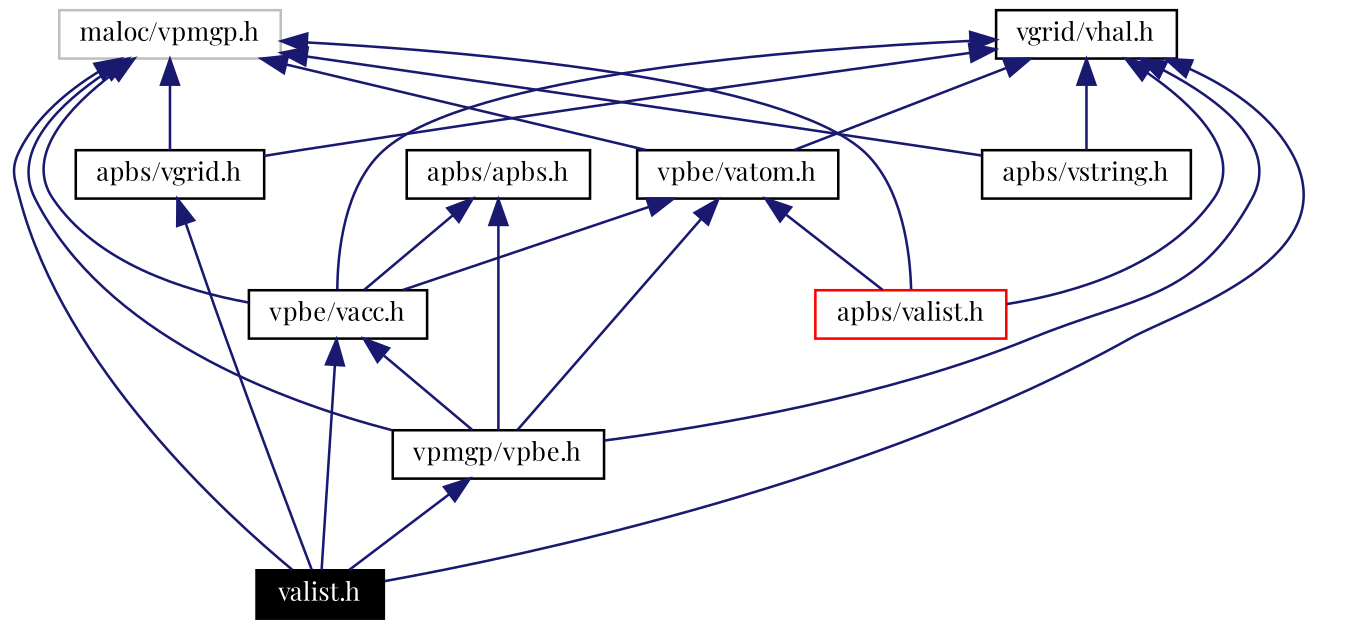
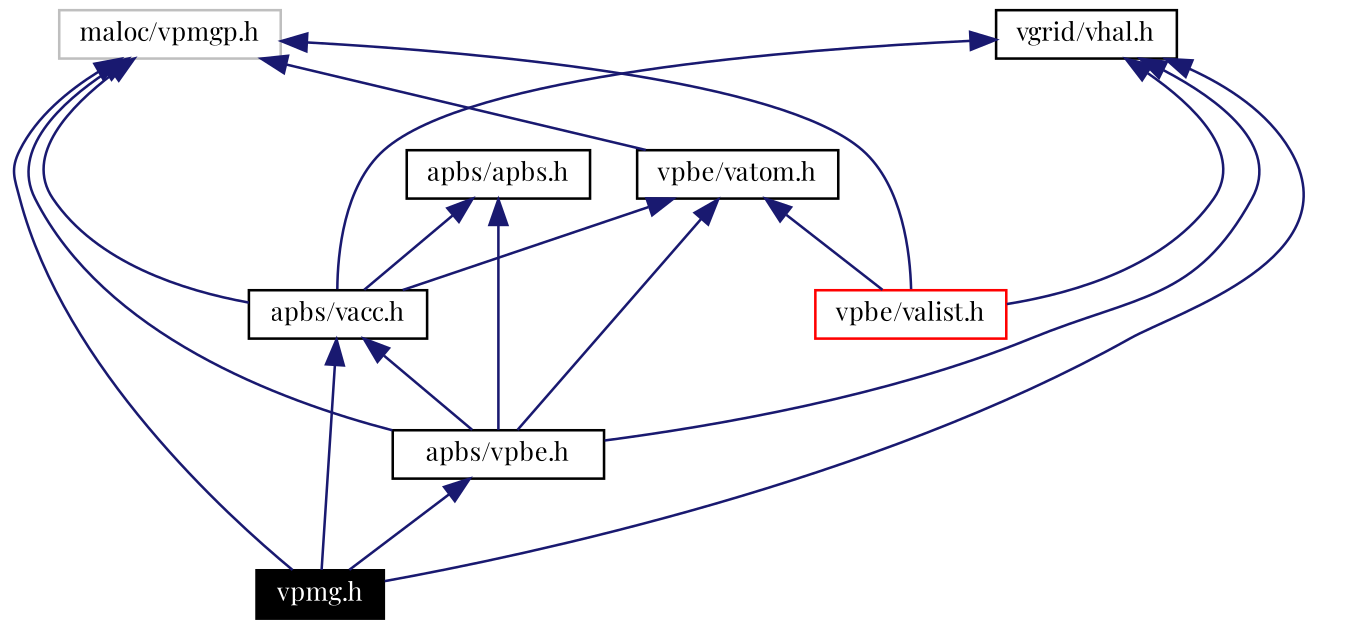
edge "vpbe/vatom.h" -> "vgrid/vhal.h": removed
node "apbs/vgrid.h": removed
node "apbs/vstring.h": removed
node "vpbe/vacc.h": label "vpbe/vacc.h" -> "apbs/vacc.h"
node "apbs/valist.h": label "apbs/valist.h" -> "vpbe/valist.h"
node "vpmgp/vpbe.h": label "vpmgp/vpbe.h" -> "apbs/vpbe.h"
node "valist.h": label "valist.h" -> "vpmg.h"
